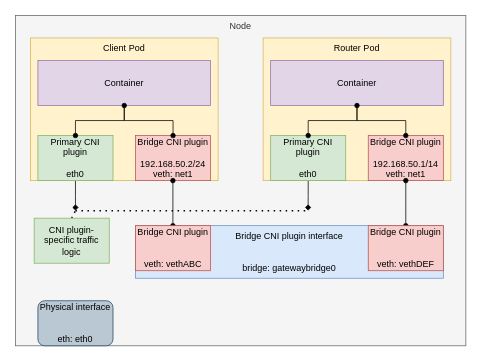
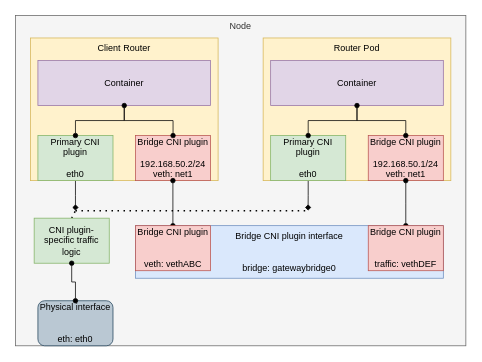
node "Client Pod": label "Client Pod" -> "Client Router"
node "Bridge CNI plugin 192.168.50.1/14 veth: net1": label "Bridge CNI plugin 192.168.50.1/14 veth: net1" -> "Bridge CNI plugin 192.168.50.1/24 veth: net1"
node "Bridge CNI plugin veth: vethDEF": label "Bridge CNI plugin veth: vethDEF" -> "Bridge CNI plugin traffic: vethDEF"
edge "CNI plugin-specific traffic logic" -- "Physical interface eth: eth0": added
